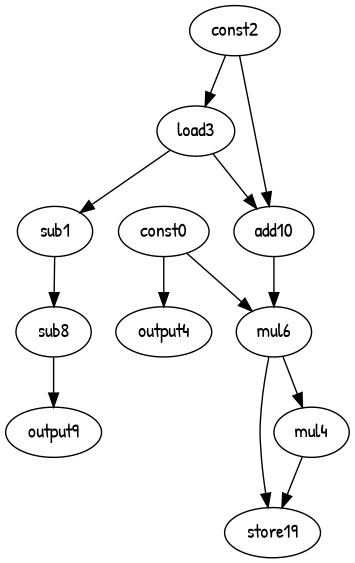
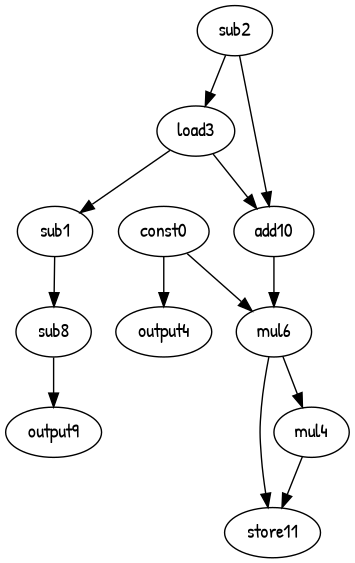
node "const2": label "const2" -> "sub2"
node "store19": label "store19" -> "store11"
